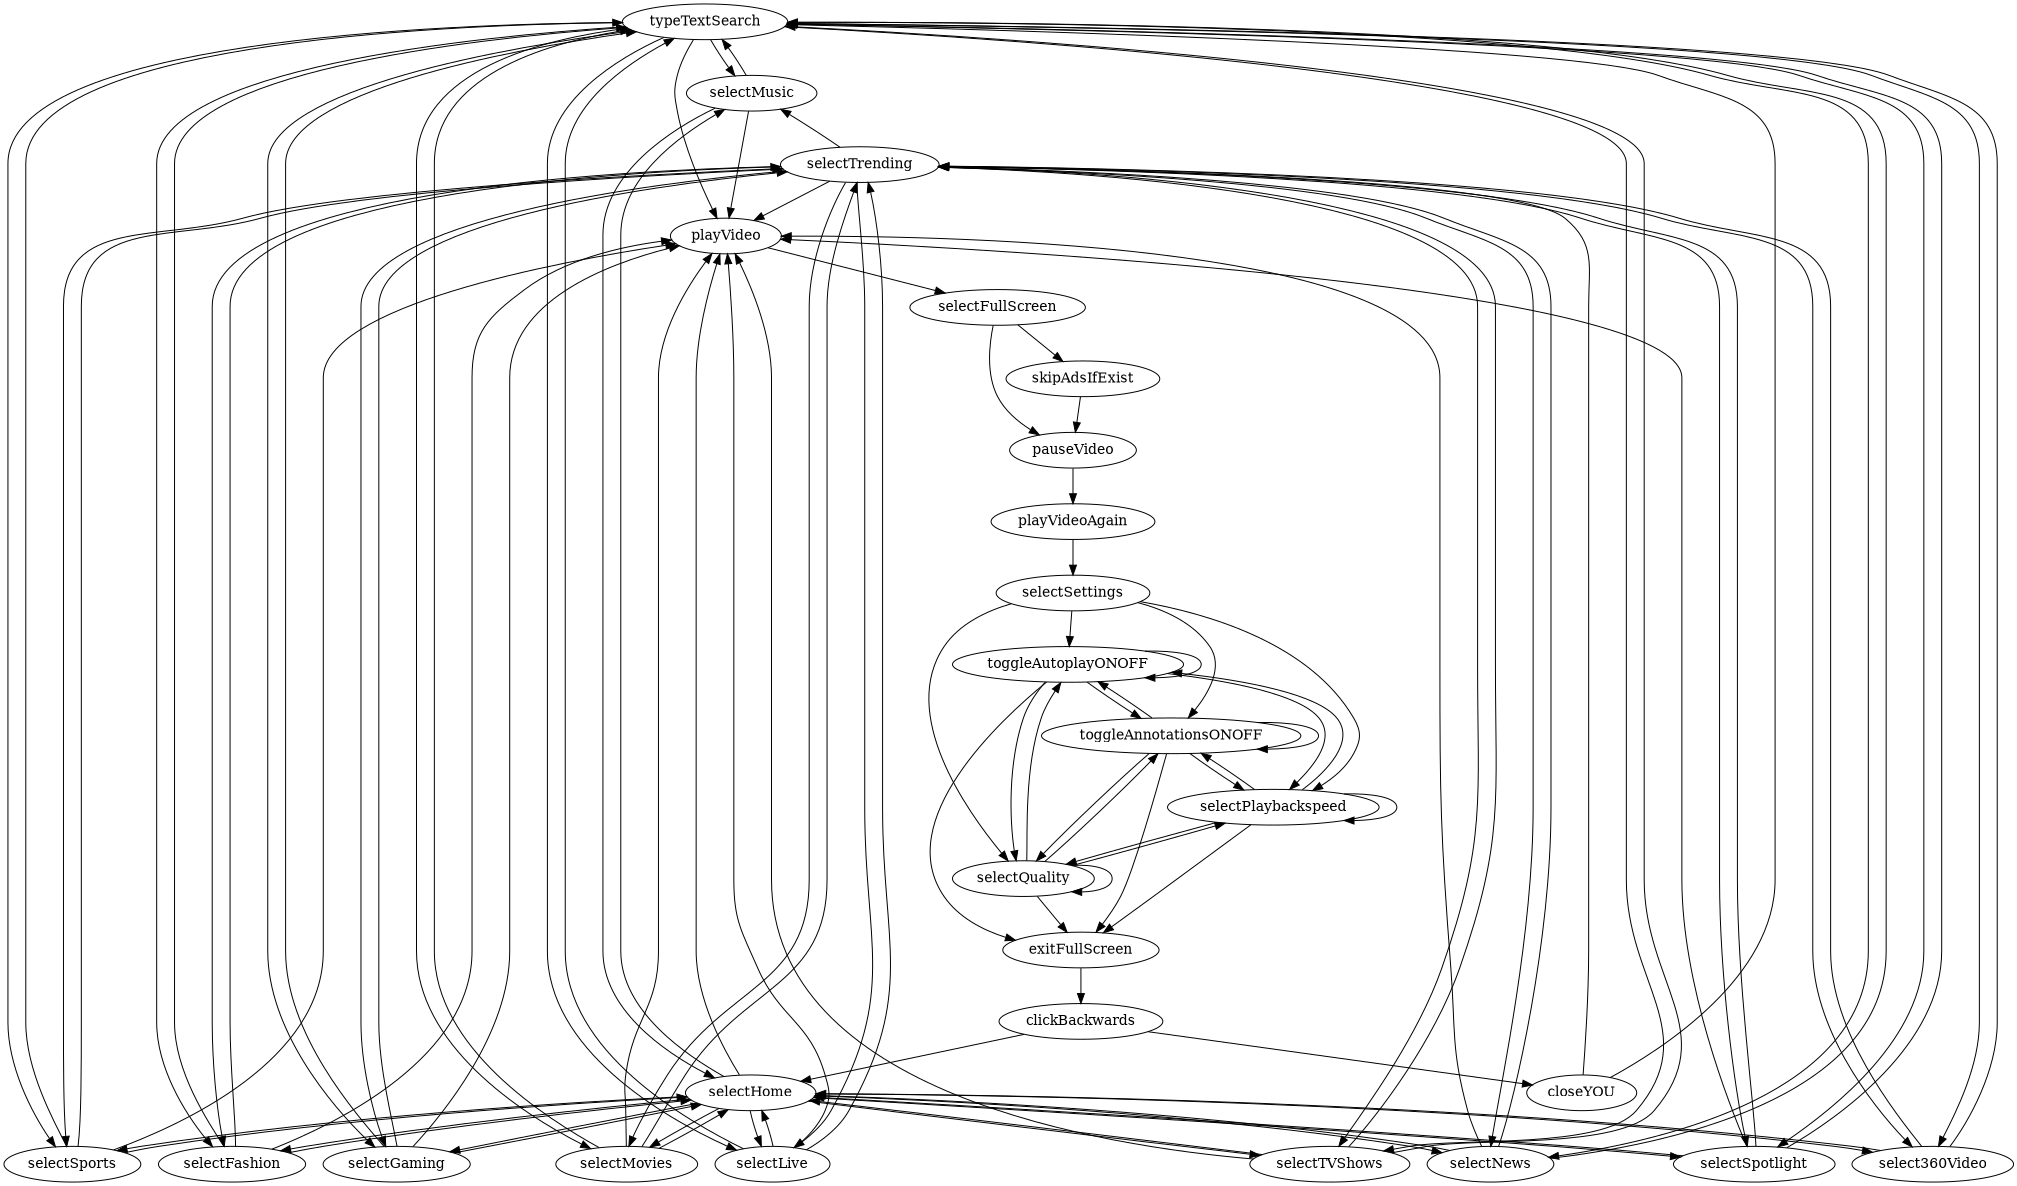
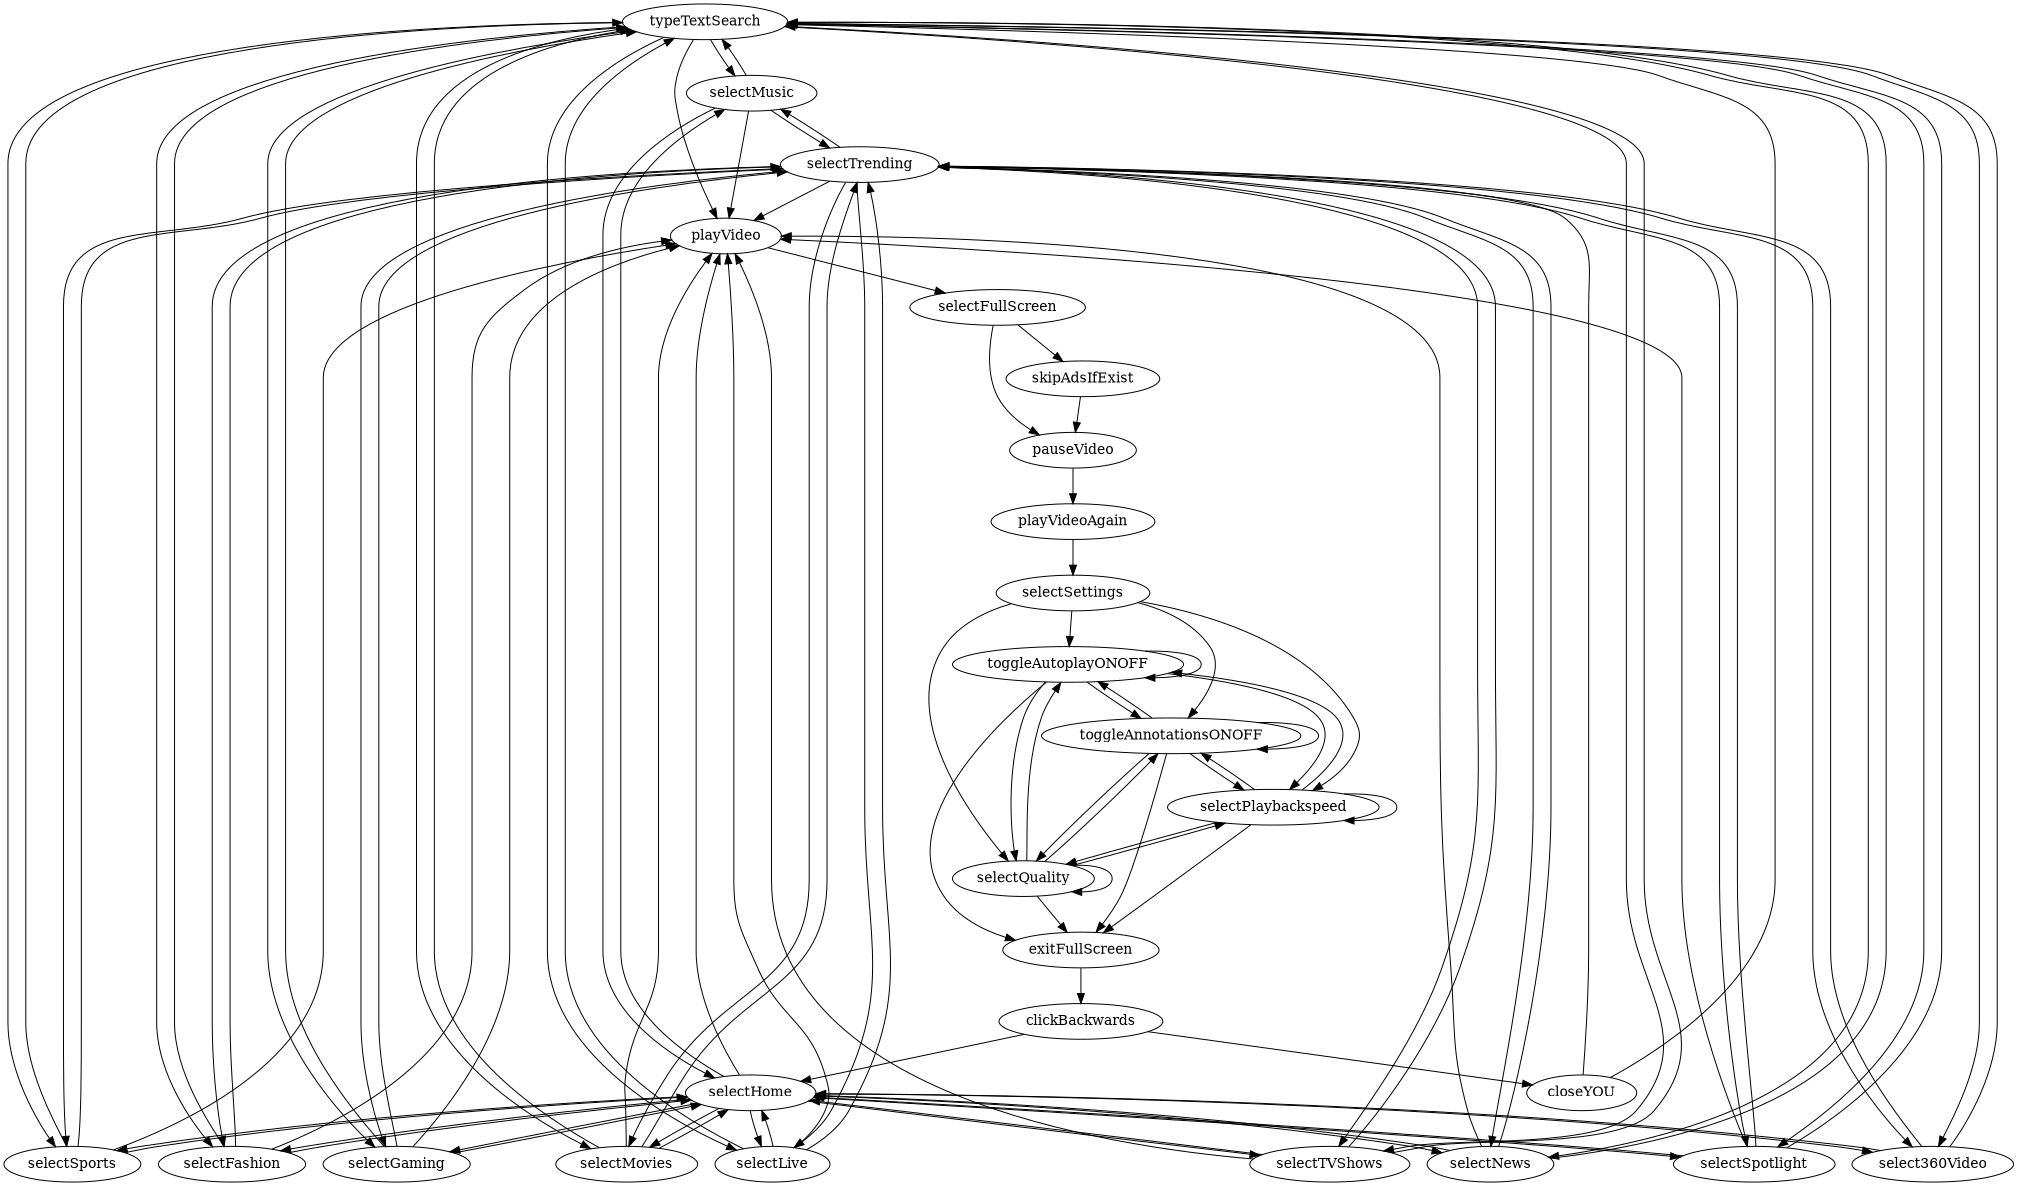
edge "selectMusic" -> "selectTrending": added
